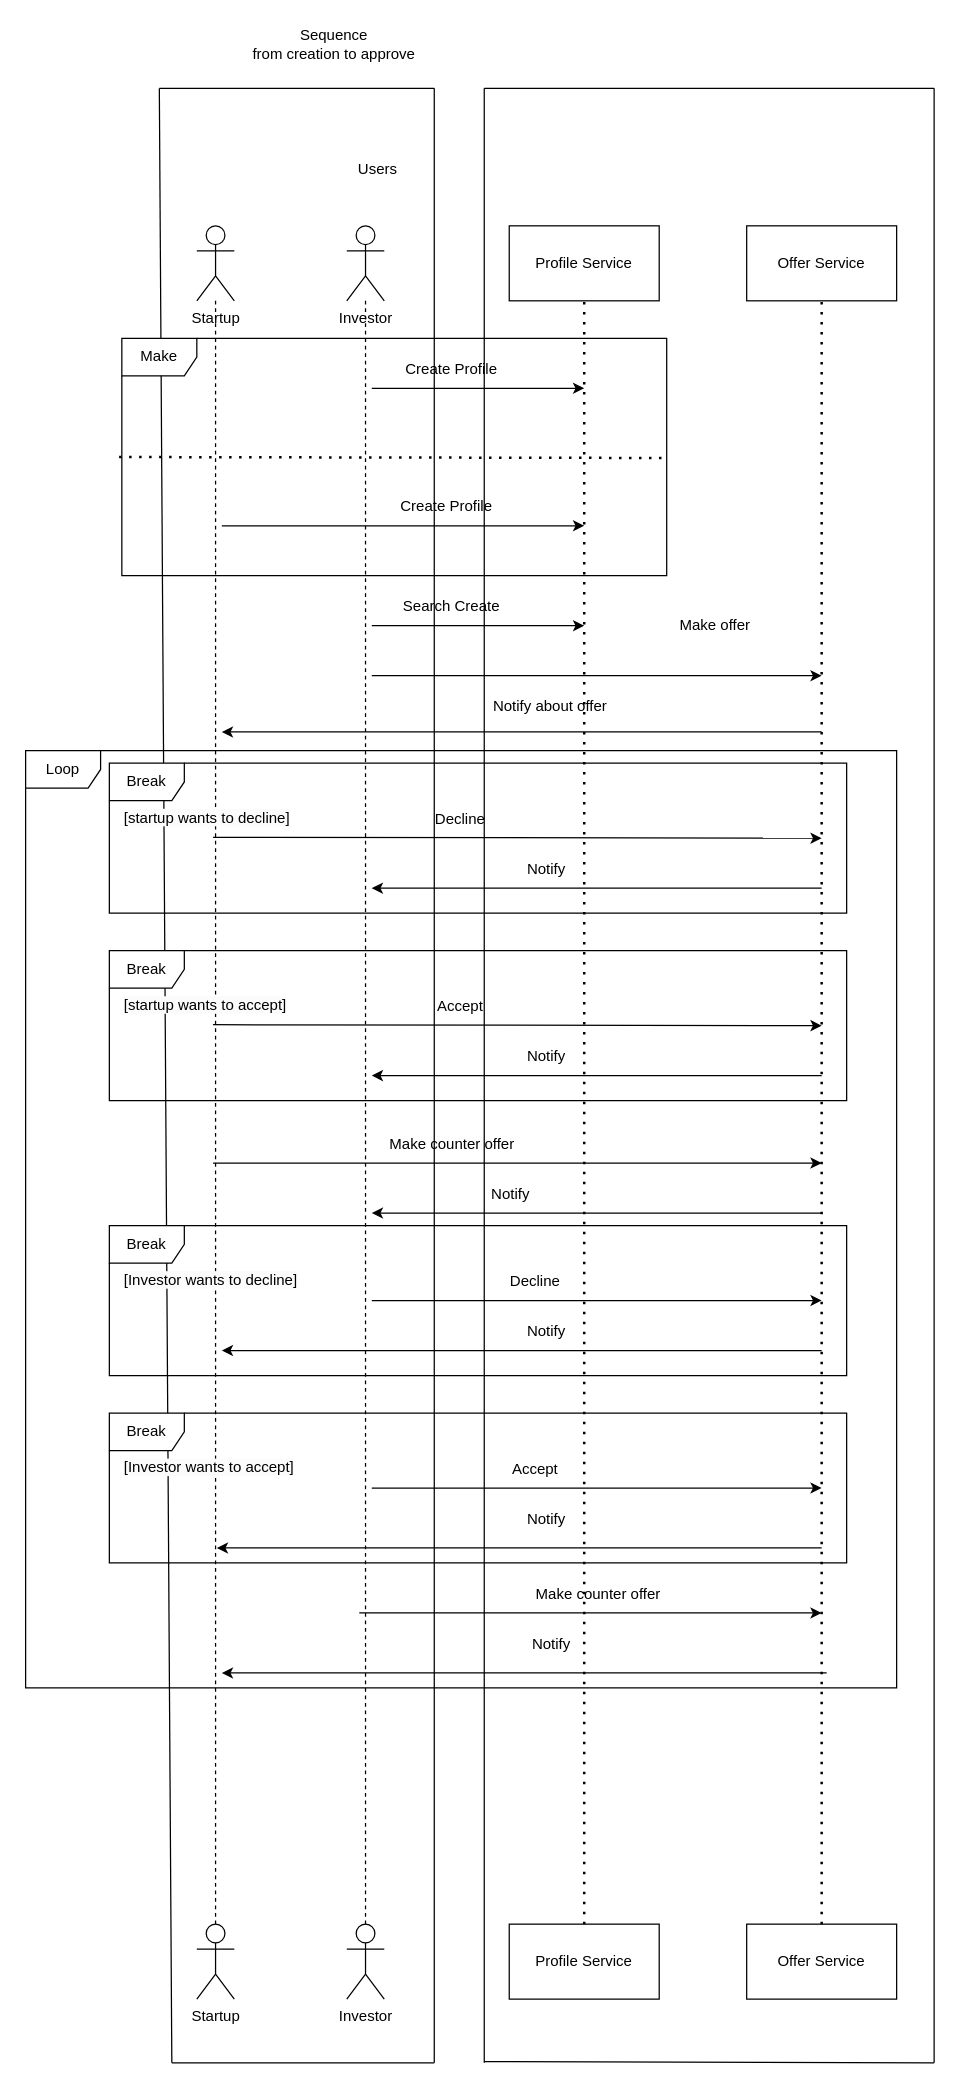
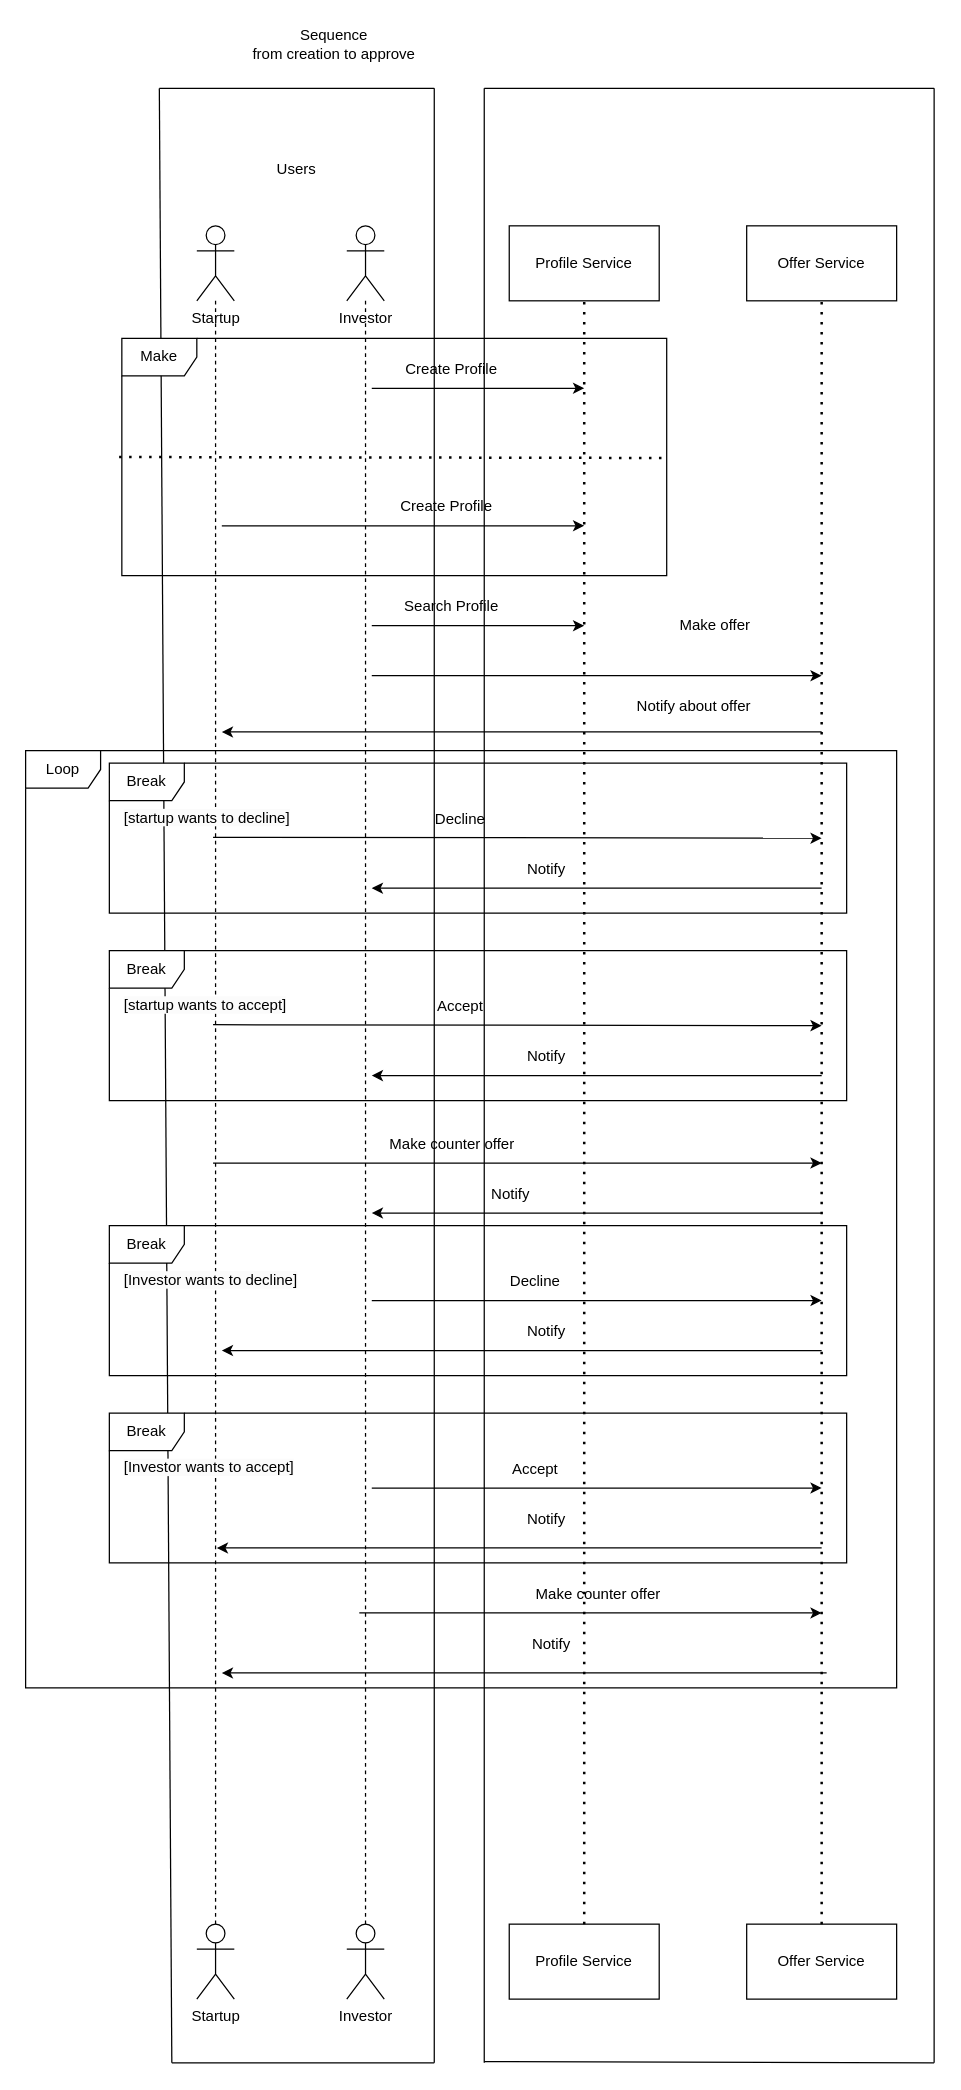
node "Users": moved (378, 169) -> (297, 169)
node "Search Create": label "Search Create" -> "Search Profile"
node "Notify about offer": moved (551, 707) -> (694, 707)
